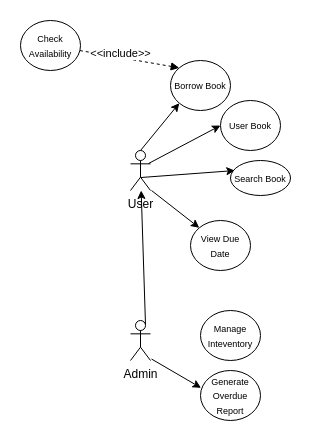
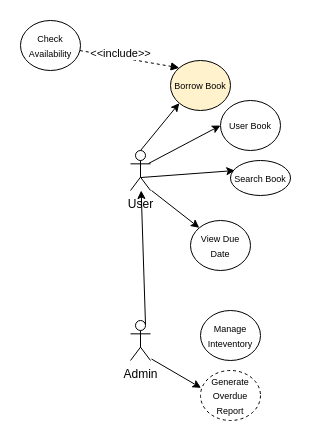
node "Borrow Book": fillcolor #ffffff -> #fff2cc
node "Generate Overdue Report": style solid -> dashed
